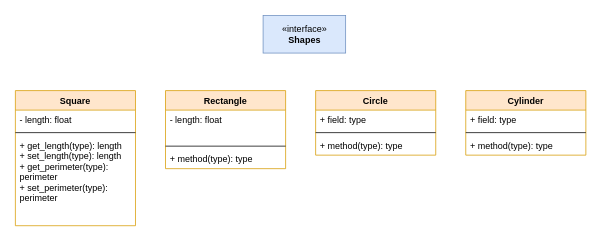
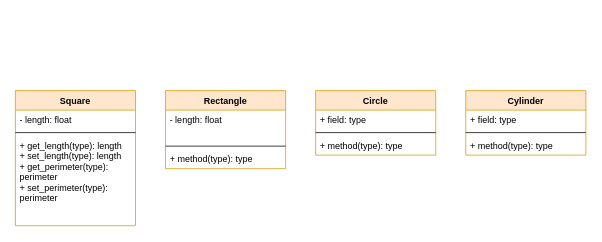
node "«interface» Shapes": removed
